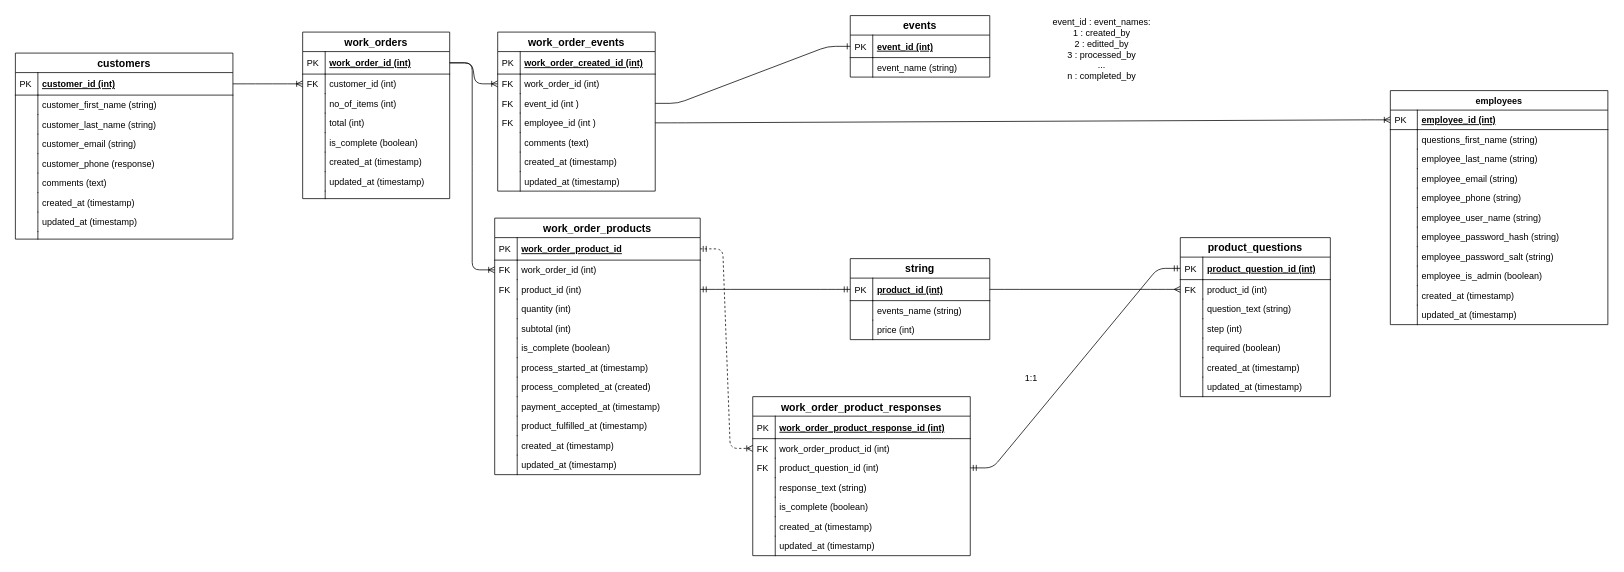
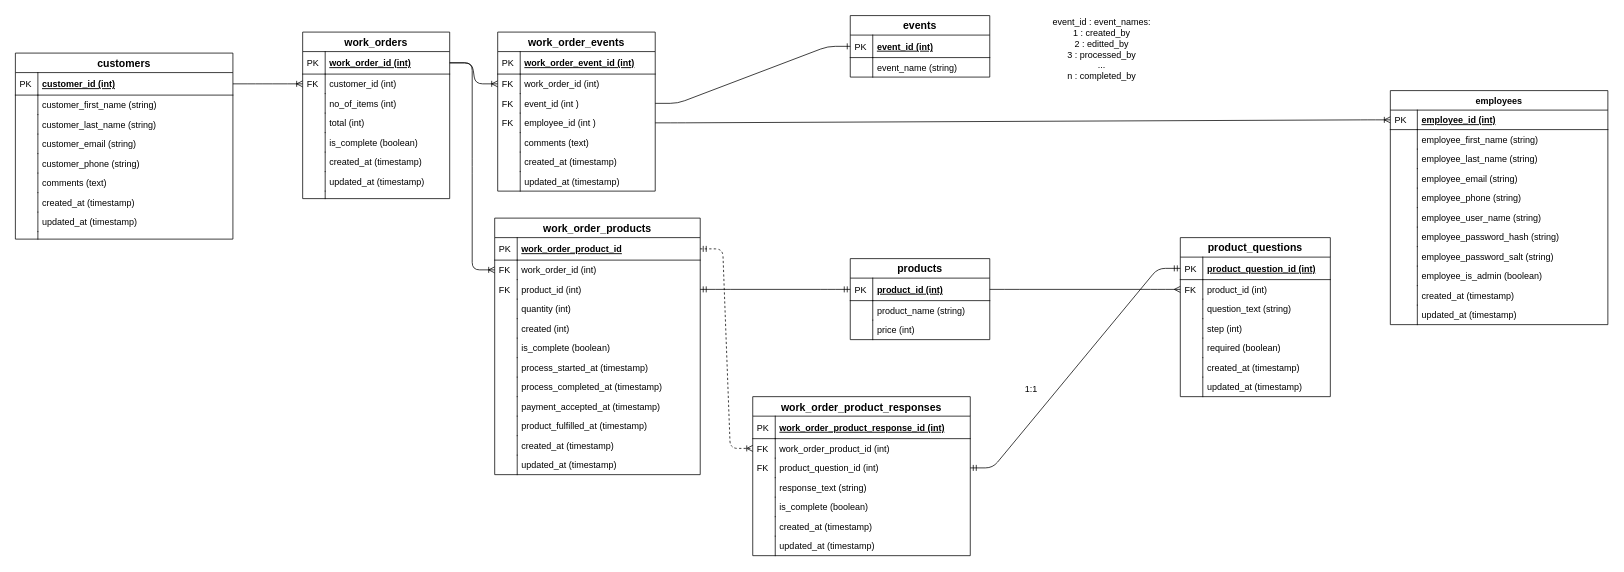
node "work_order_created_id (int)": label "work_order_created_id (int)" -> "work_order_event_id (int)"
node "questions_first_name (string)": label "questions_first_name (string)" -> "employee_first_name (string)"
node "customer_phone (response)": label "customer_phone (response)" -> "customer_phone (string)"
node "string": label "string" -> "products"
node "events_name (string)": label "events_name (string)" -> "product_name (string)"
node "subtotal (int)": label "subtotal (int)" -> "created (int)"
node "1:1": moved (1031, 378) -> (1031, 389)
node "process_completed_at (created)": label "process_completed_at (created)" -> "process_completed_at (timestamp)"
